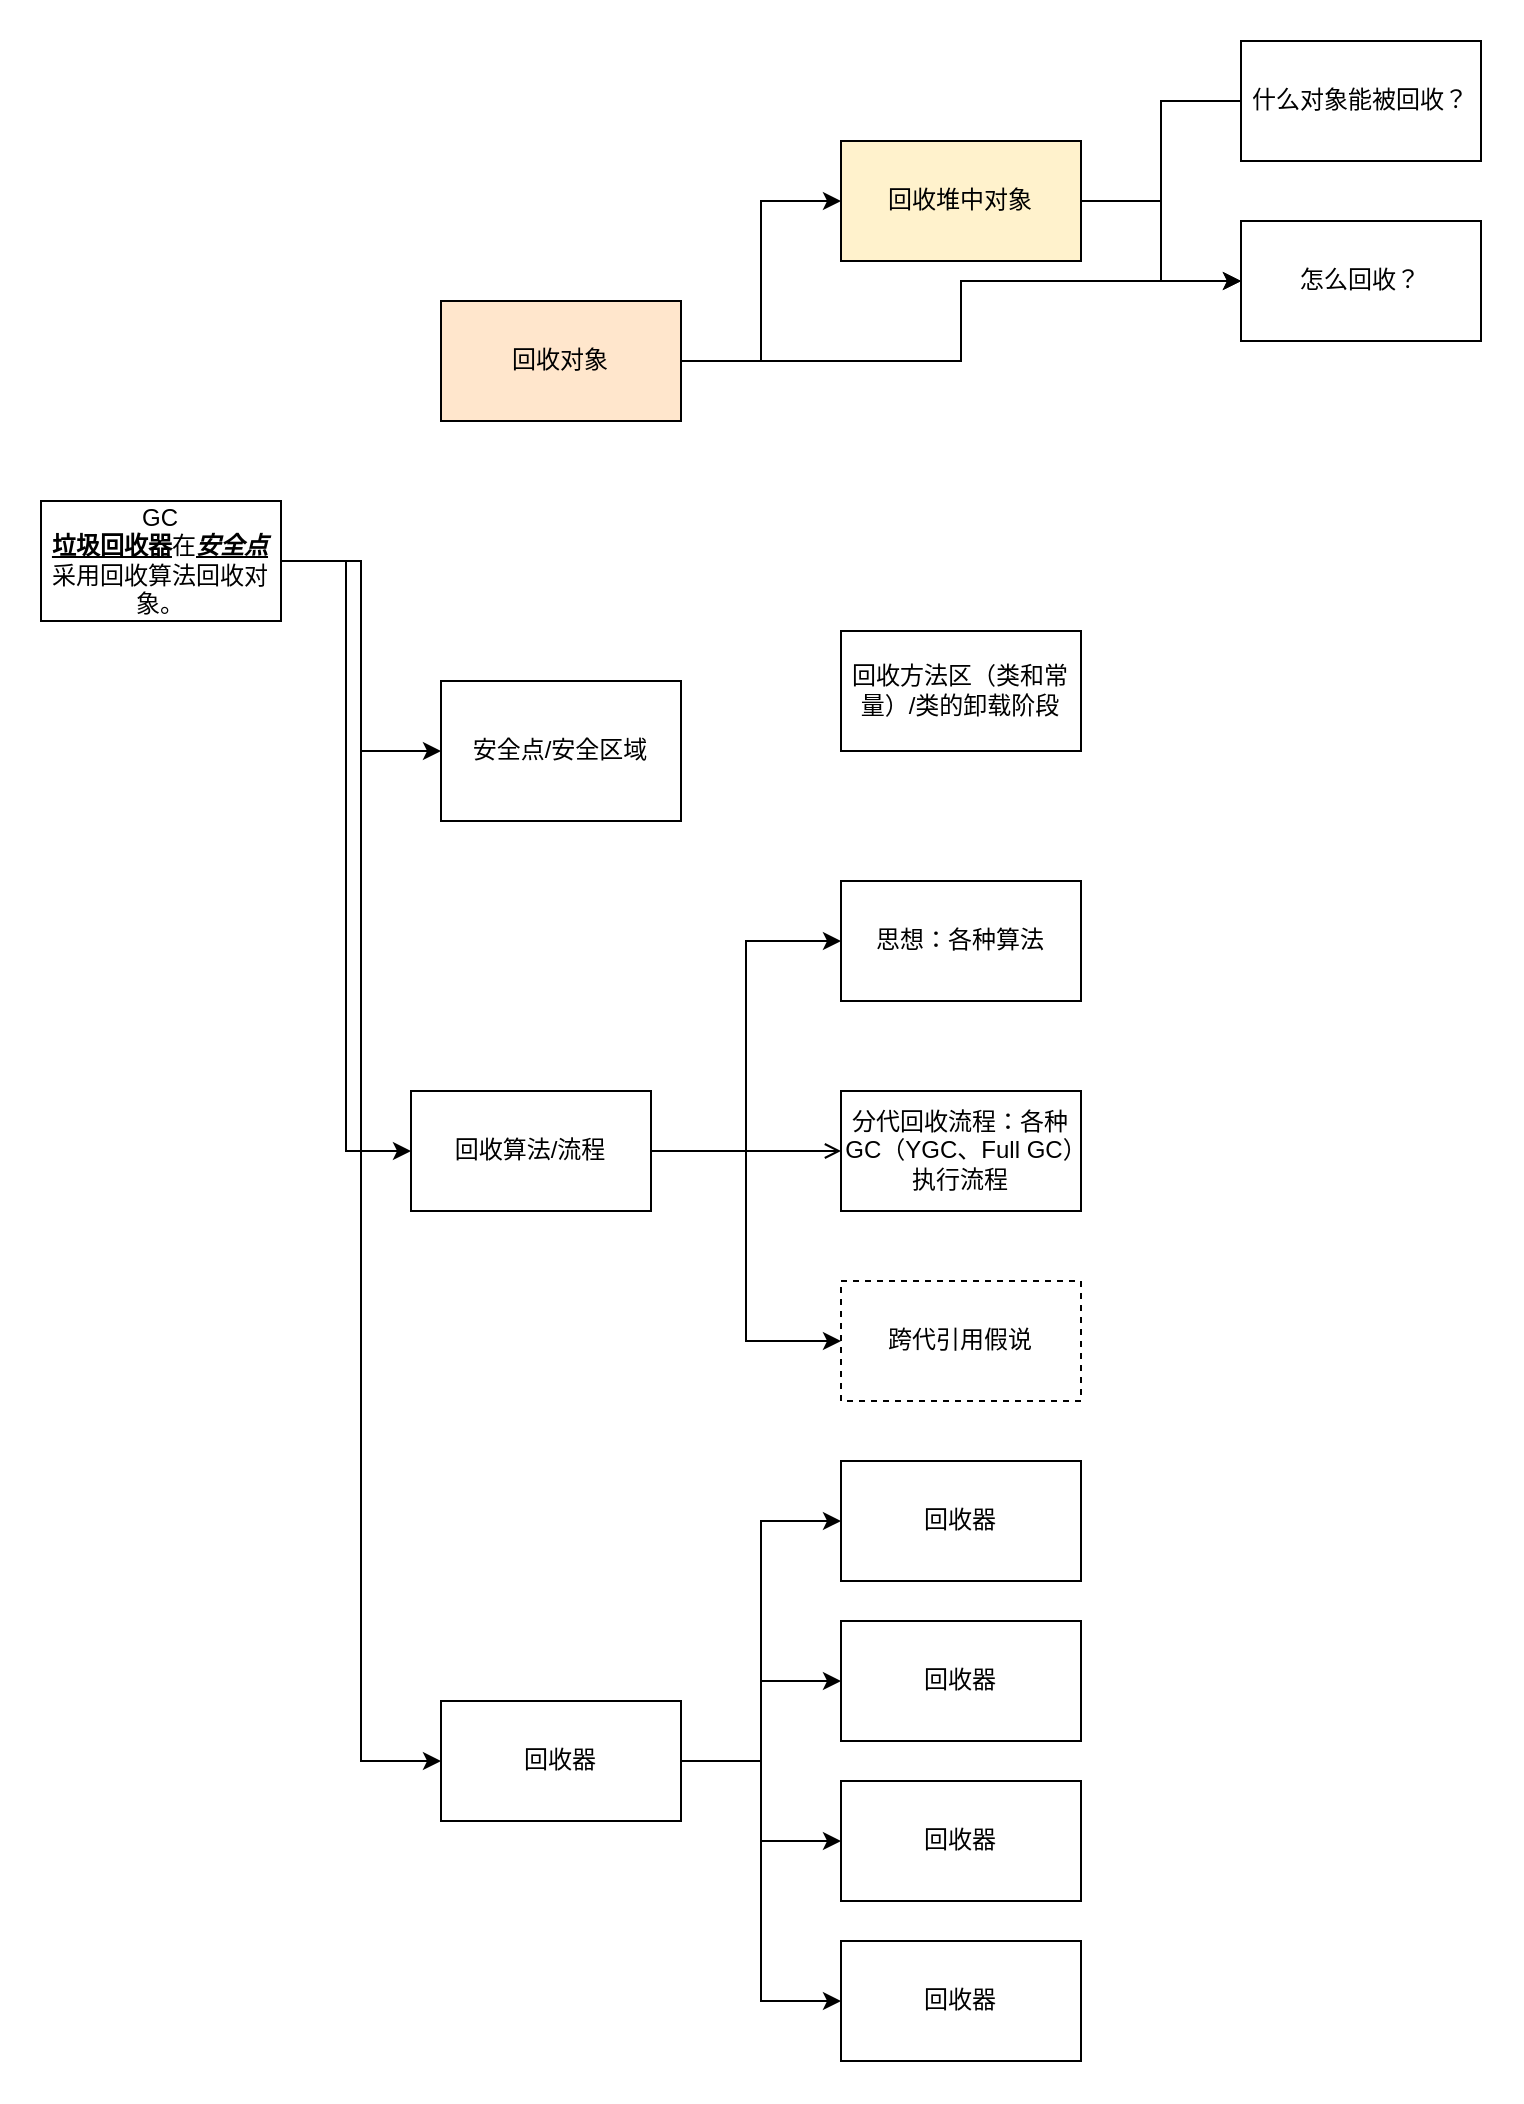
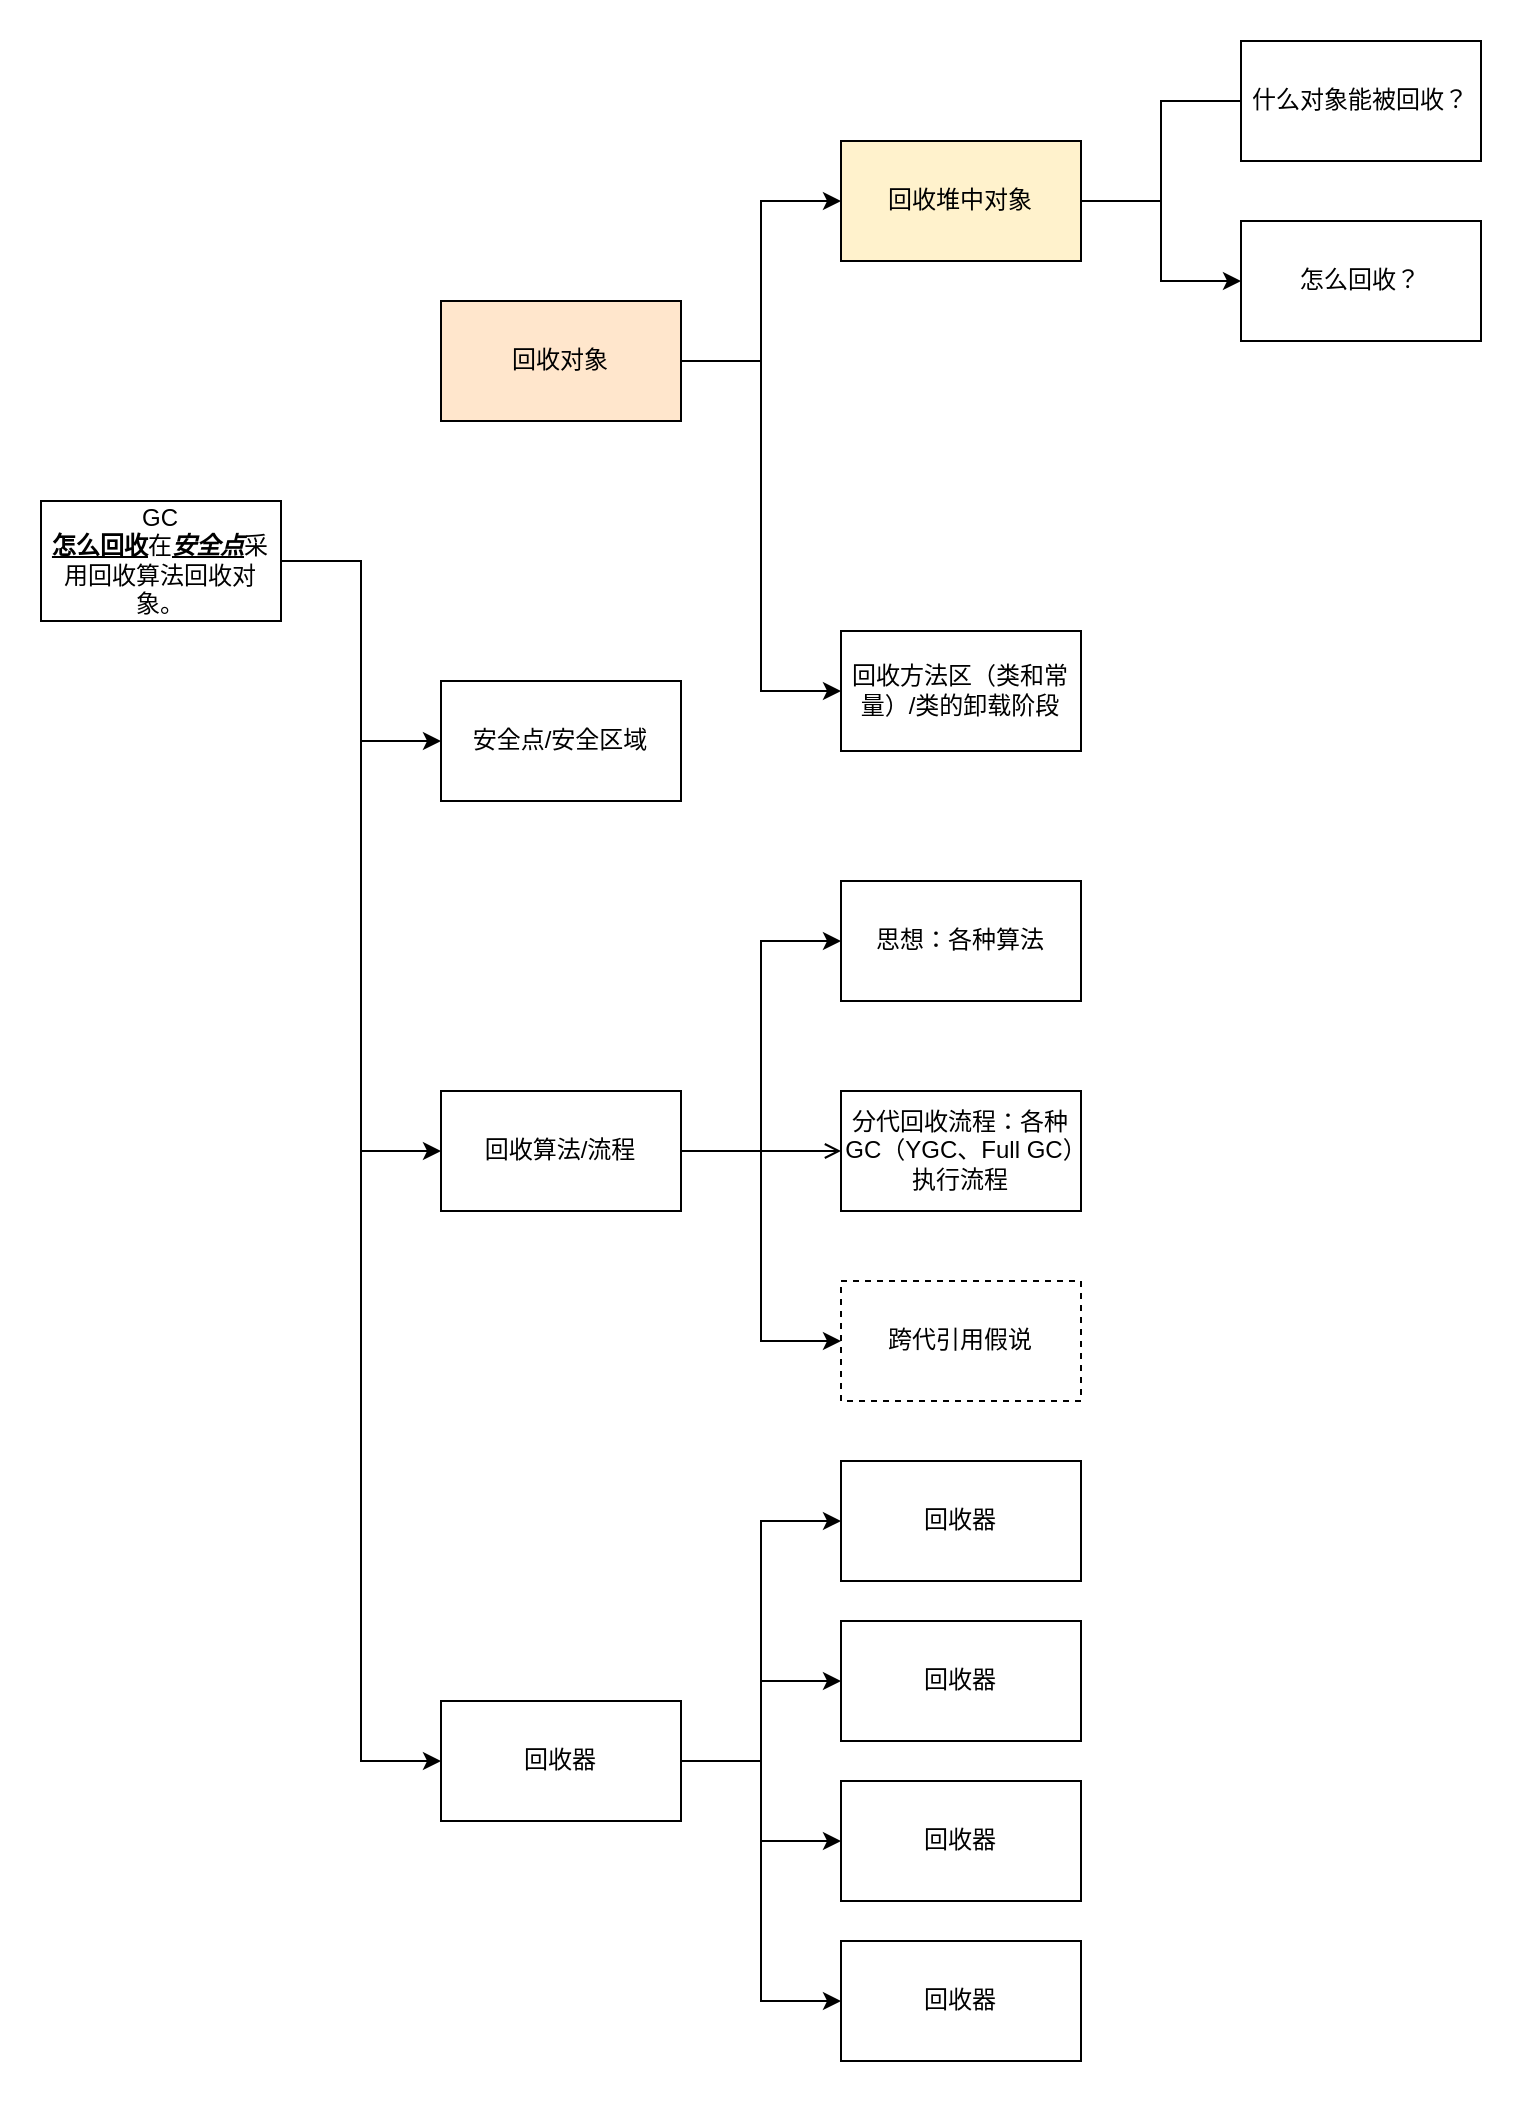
edge "回收对象" -> "怎么回收？": now "回收对象" -> "回收方法区（类和常量）/类的卸载阶段"
node "GC 垃圾回收器在安全点采用回收算法回收对象。": label "GC 垃圾回收器在安全点采用回收算法回收对象。" -> "GC 怎么回收在安全点采用回收算法回收对象。"
node "安全点/安全区域": size 240x140 -> 240x120
node "回收算法/流程": moved (531, 1151) -> (561, 1151)
